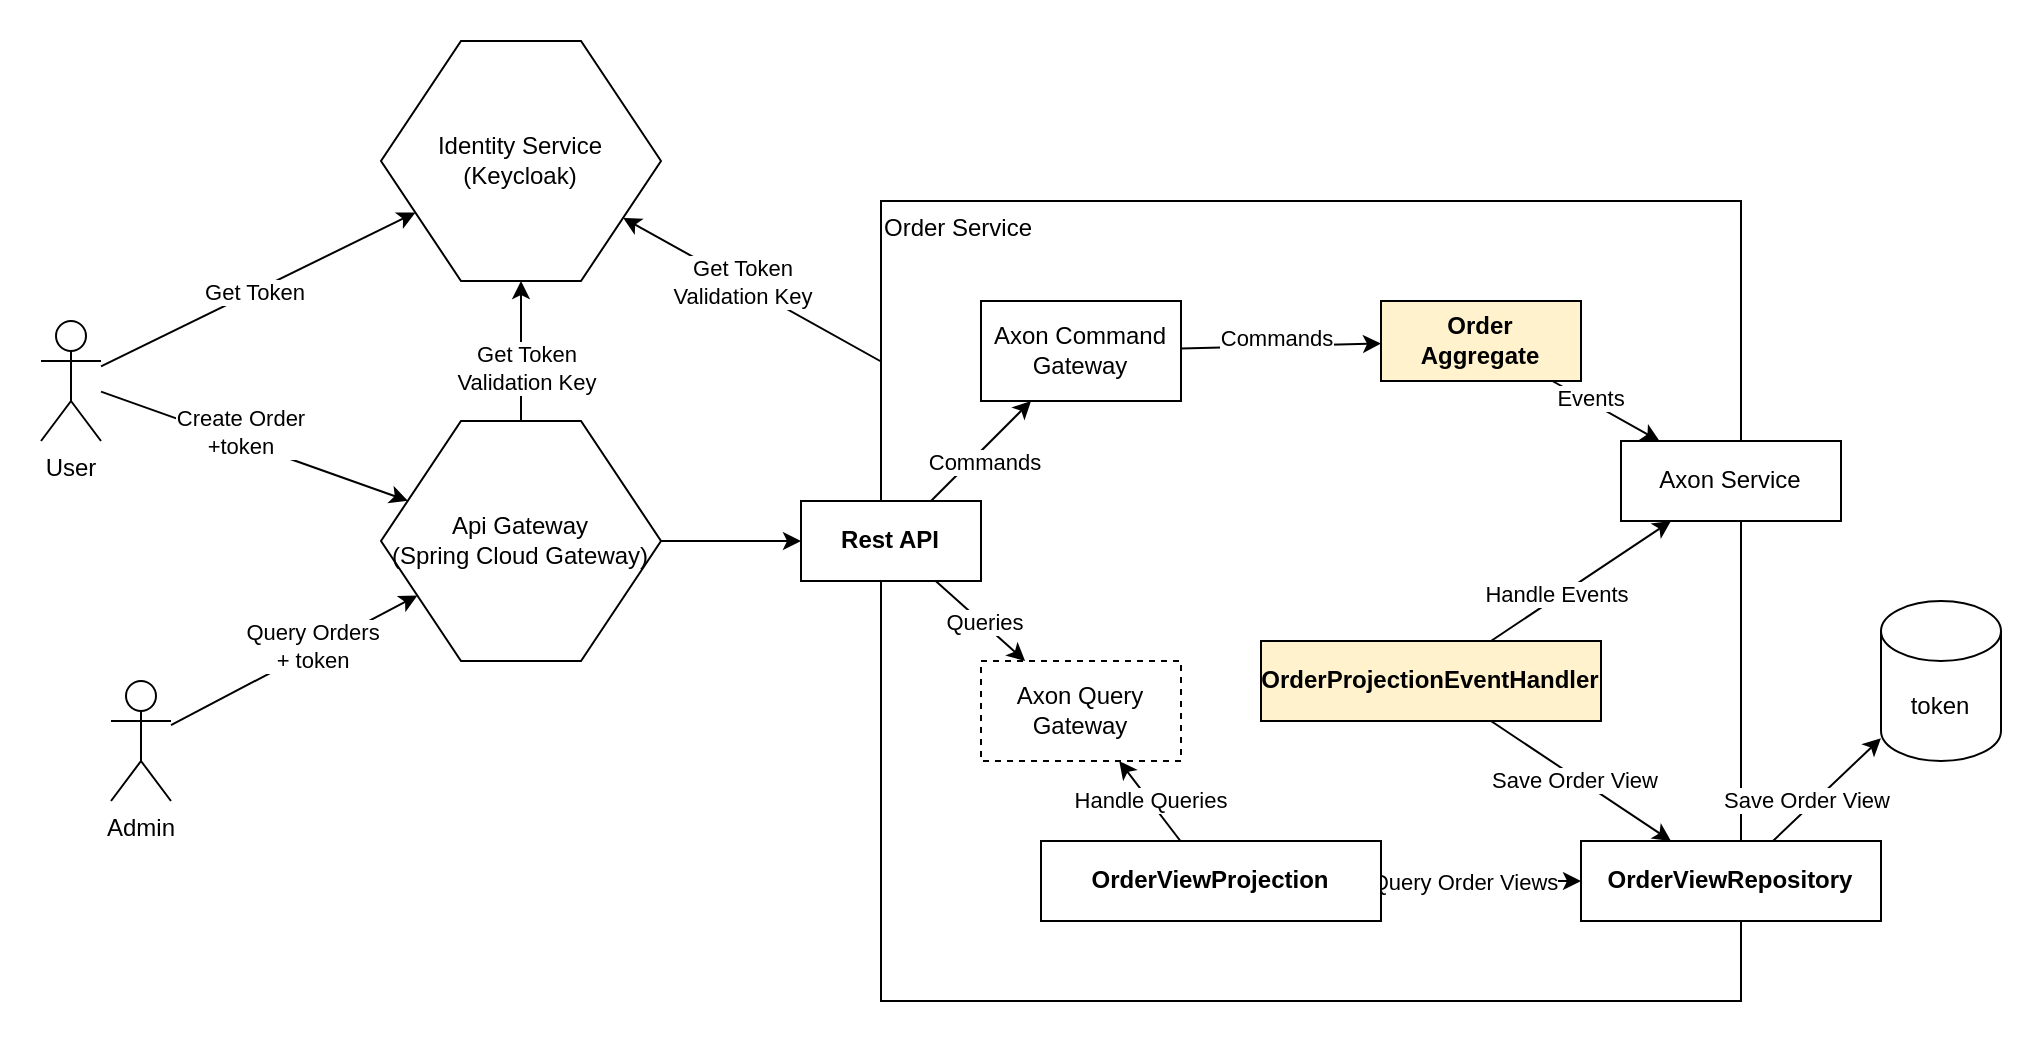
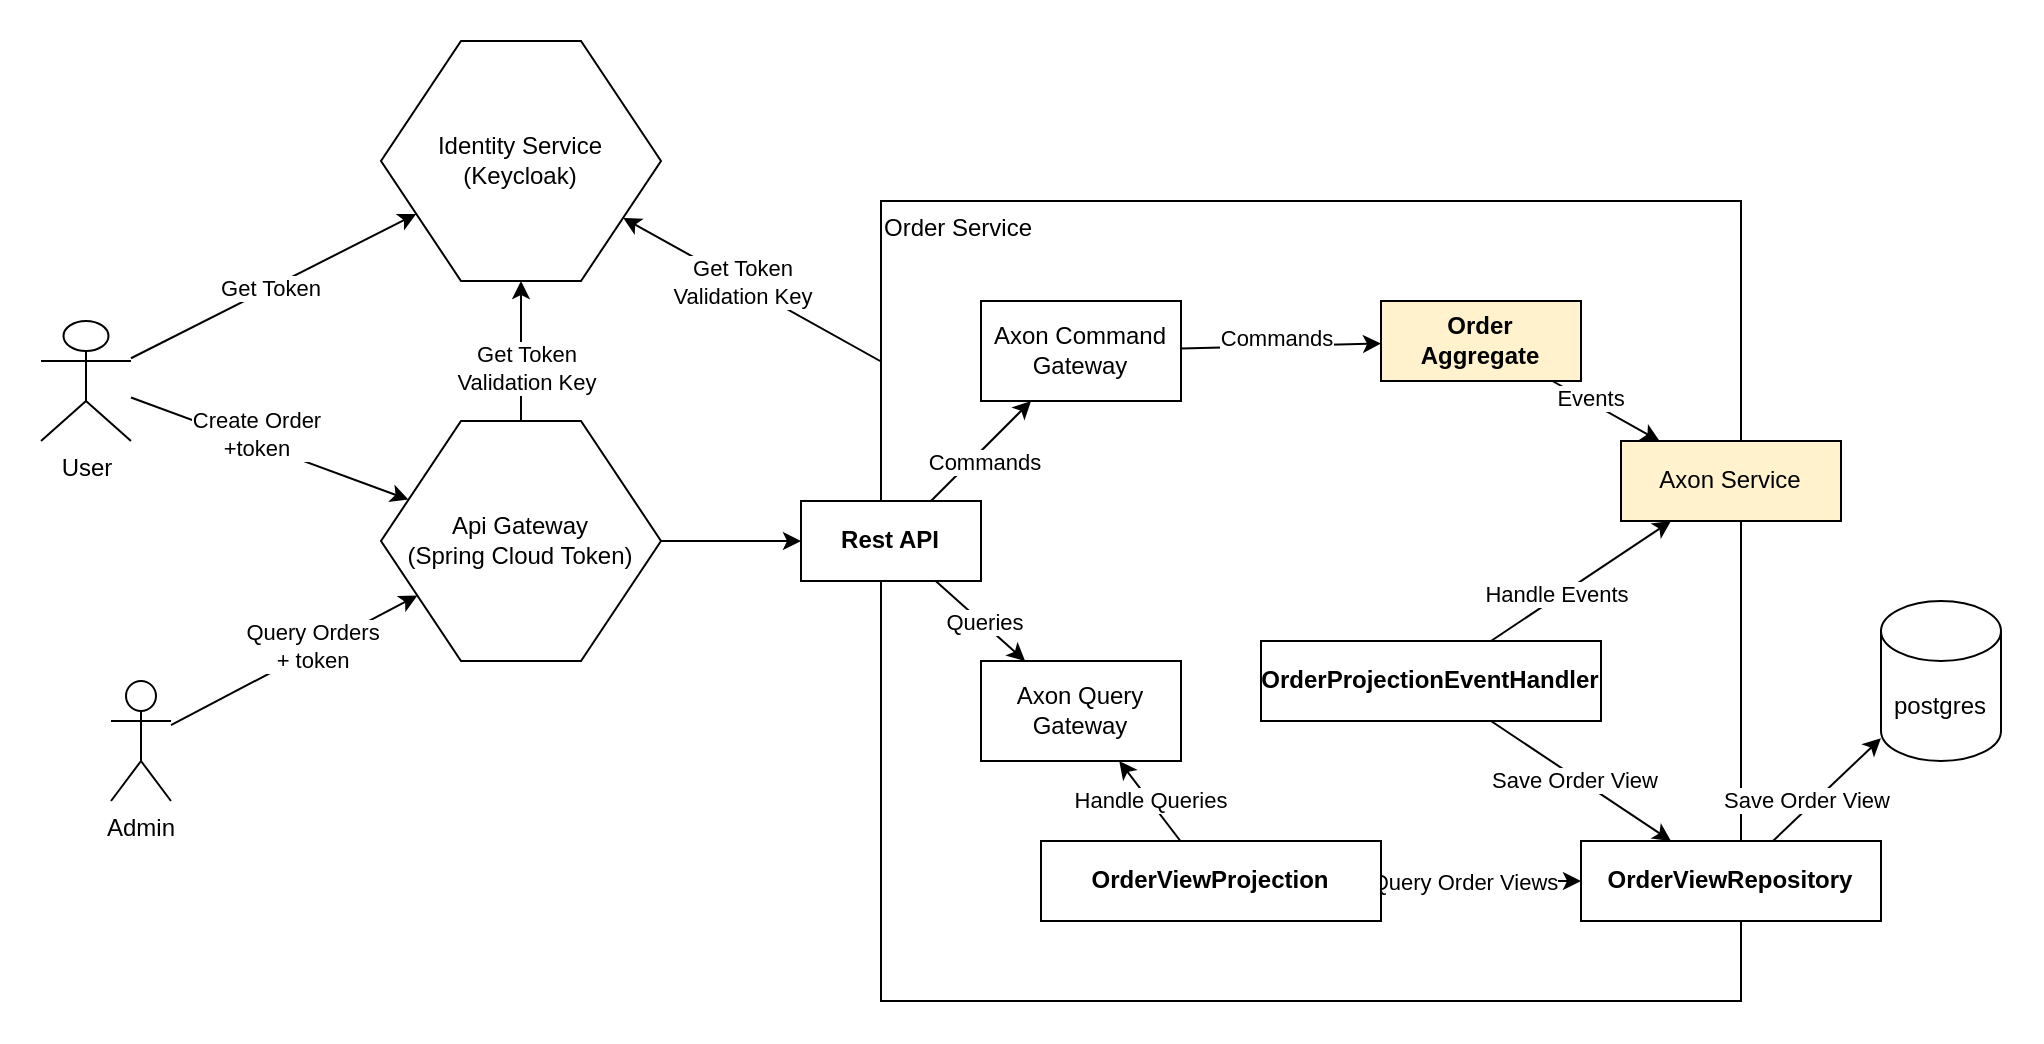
node "User": size 60x120 -> 90x120
node "Axon Service": fillcolor #ffffff -> #fff2cc
node "Api Gateway (Spring Cloud Gateway)": label "Api Gateway (Spring Cloud Gateway)" -> "Api Gateway (Spring Cloud Token)"
node "OrderProjectionEventHandler": fillcolor #fff2cc -> #ffffff
node "token": label "token" -> "postgres"
node "Axon Query Gateway": style dashed -> solid
